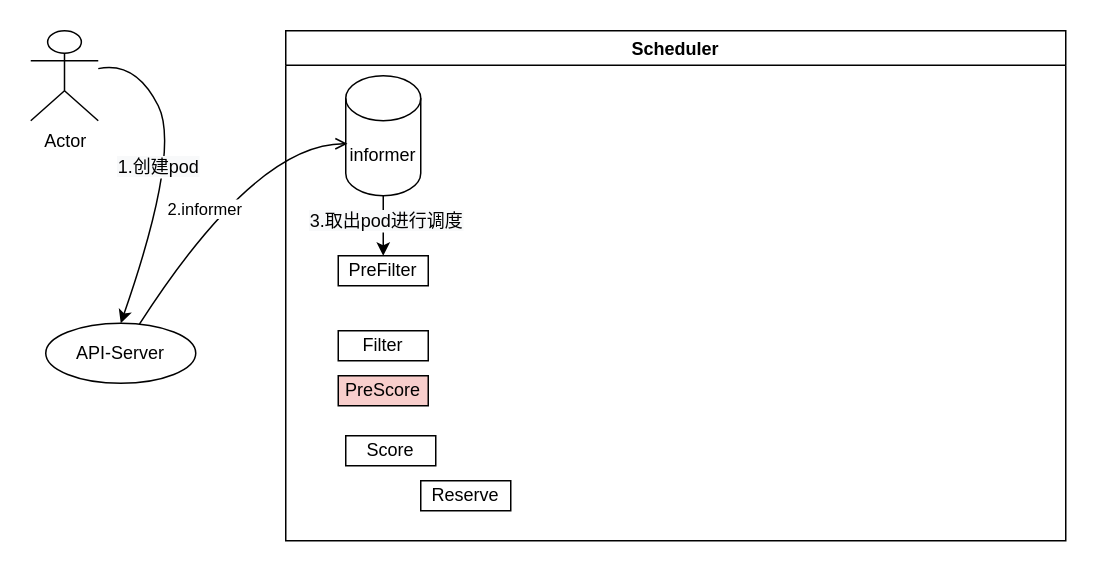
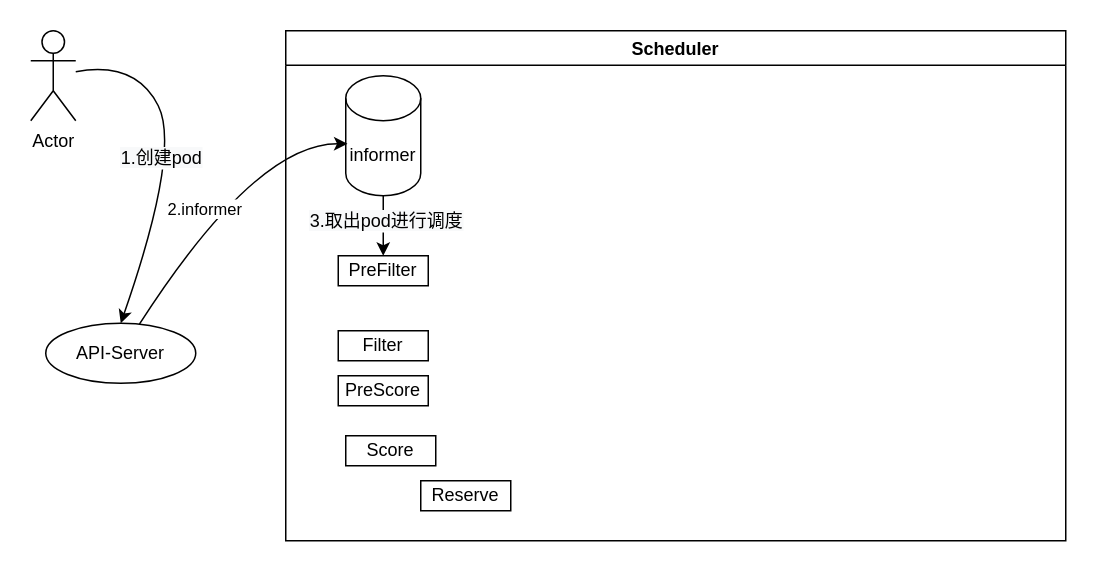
node "Actor": size 68x90 -> 45x90
edge "API-Server" -> "informer": arrowhead open -> classic
node "PreScore": fillcolor #f8cecc -> #ffffff
